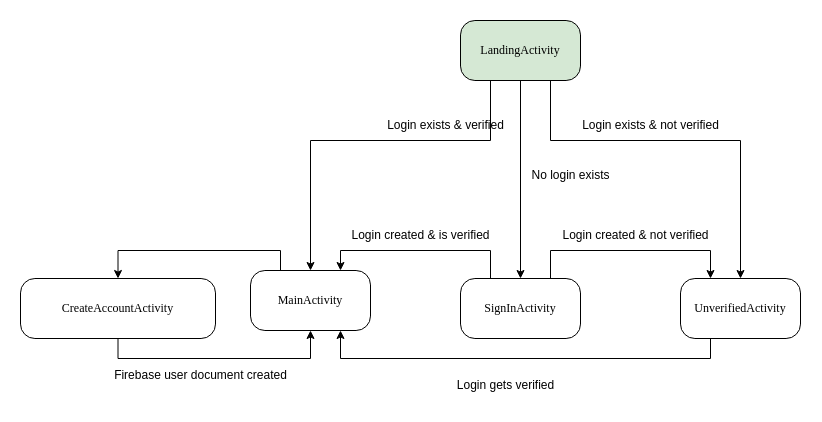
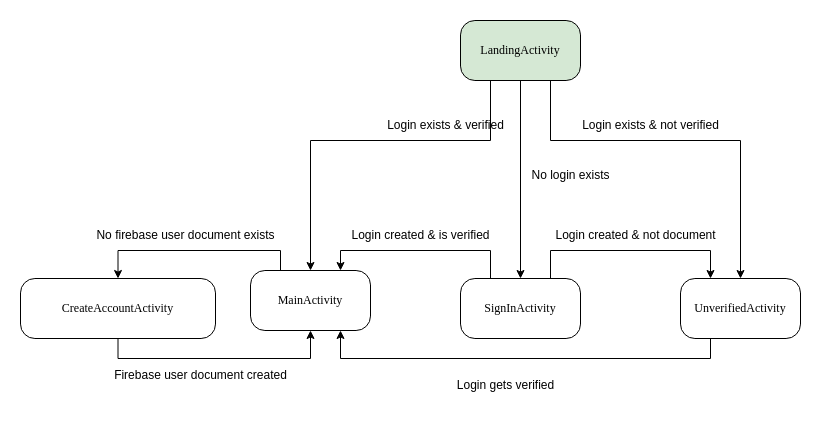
node "No firebase user document exists": added
node "Login created & not verified": label "Login created & not verified" -> "Login created & not document"
